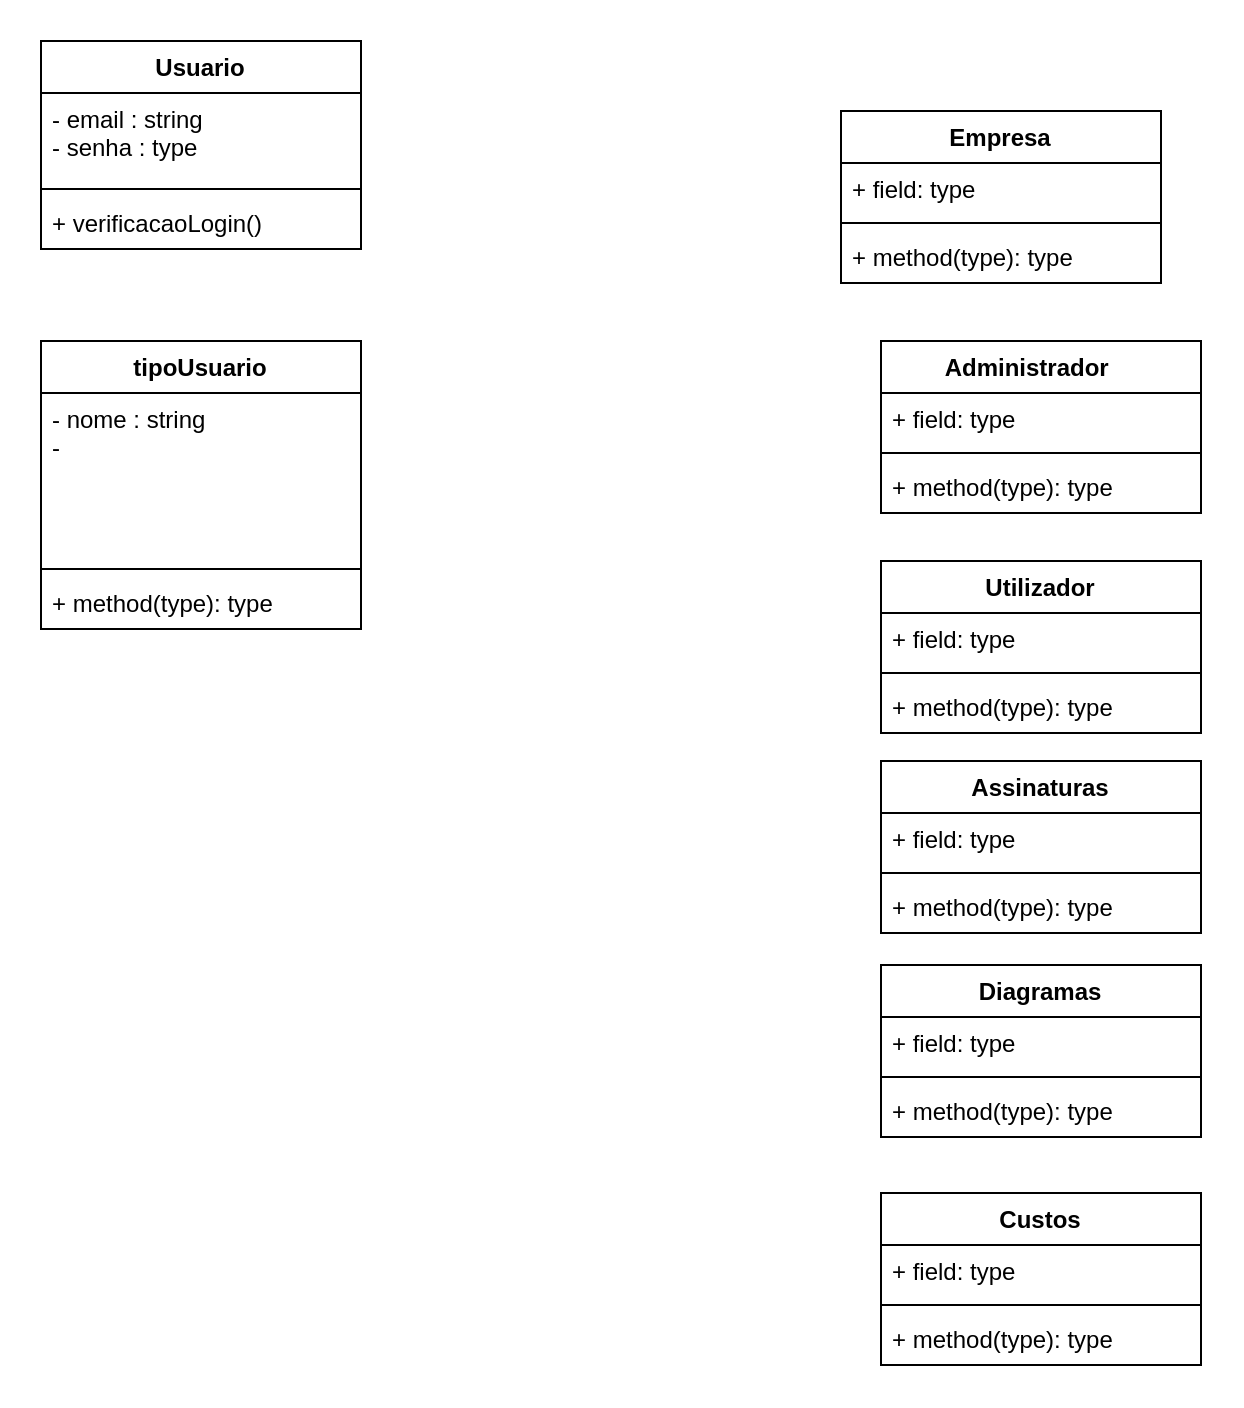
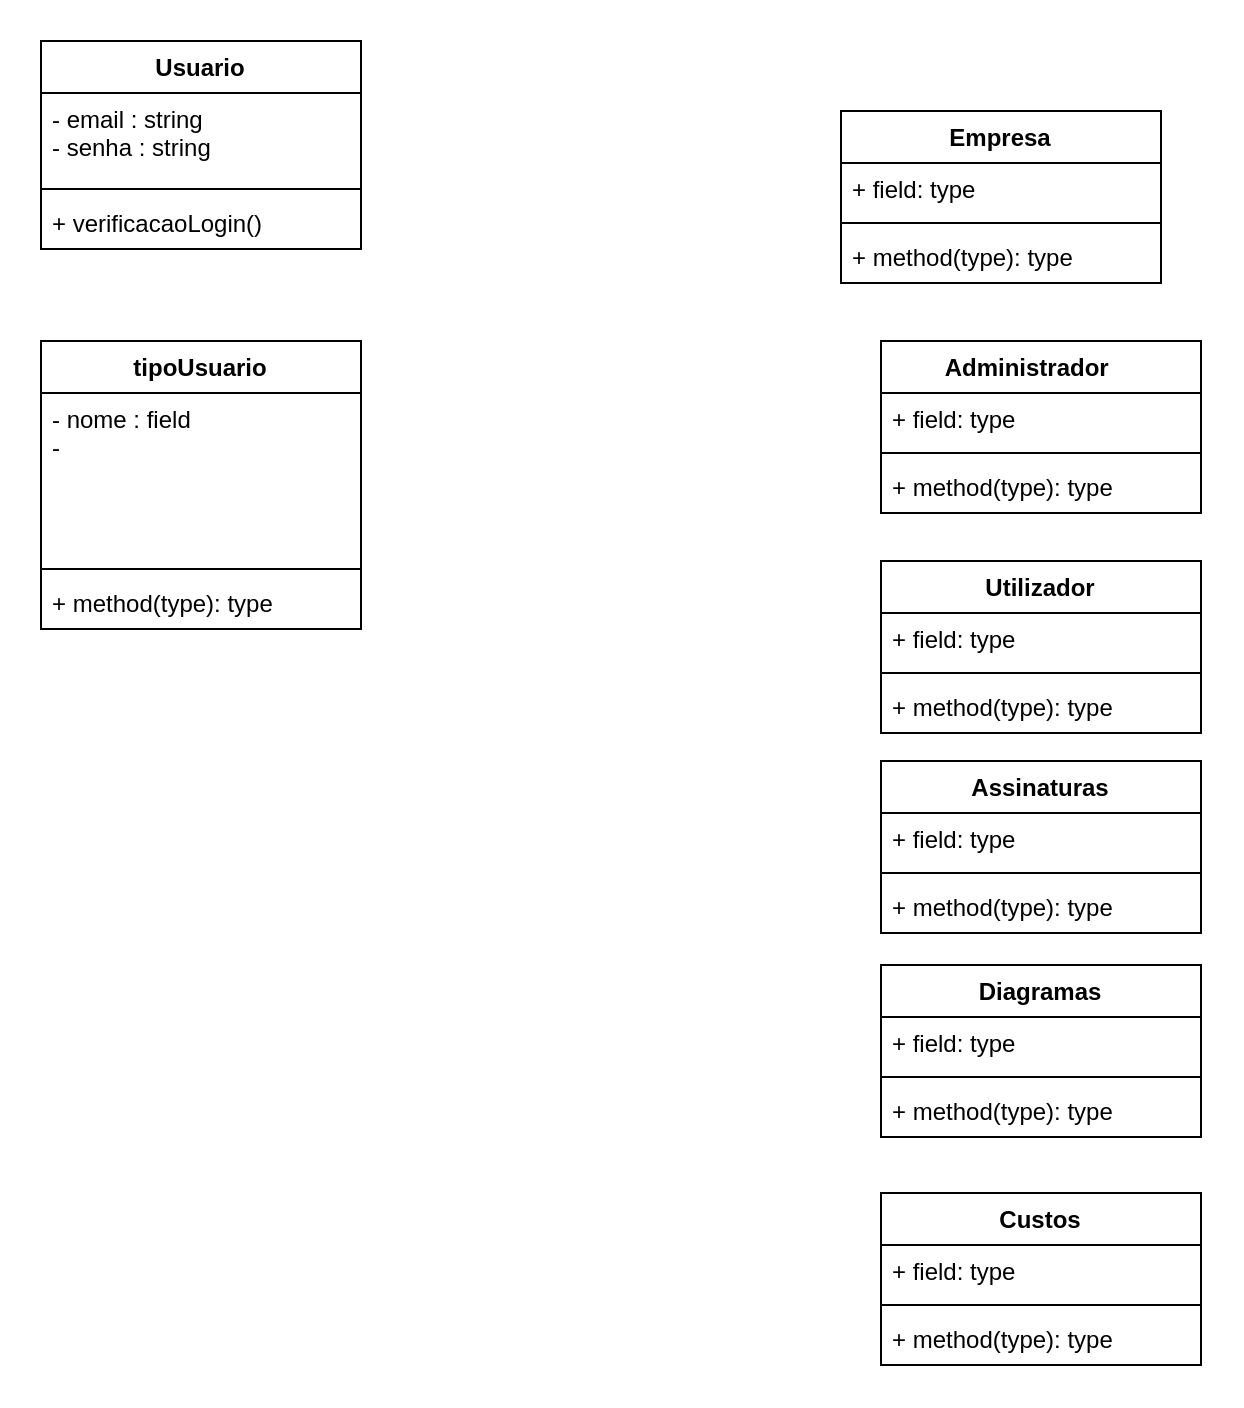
node "- email : string - senha : type": label "- email : string - senha : type" -> "- email : string - senha : string"
node "- nome : string -": label "- nome : string -" -> "- nome : field -"
